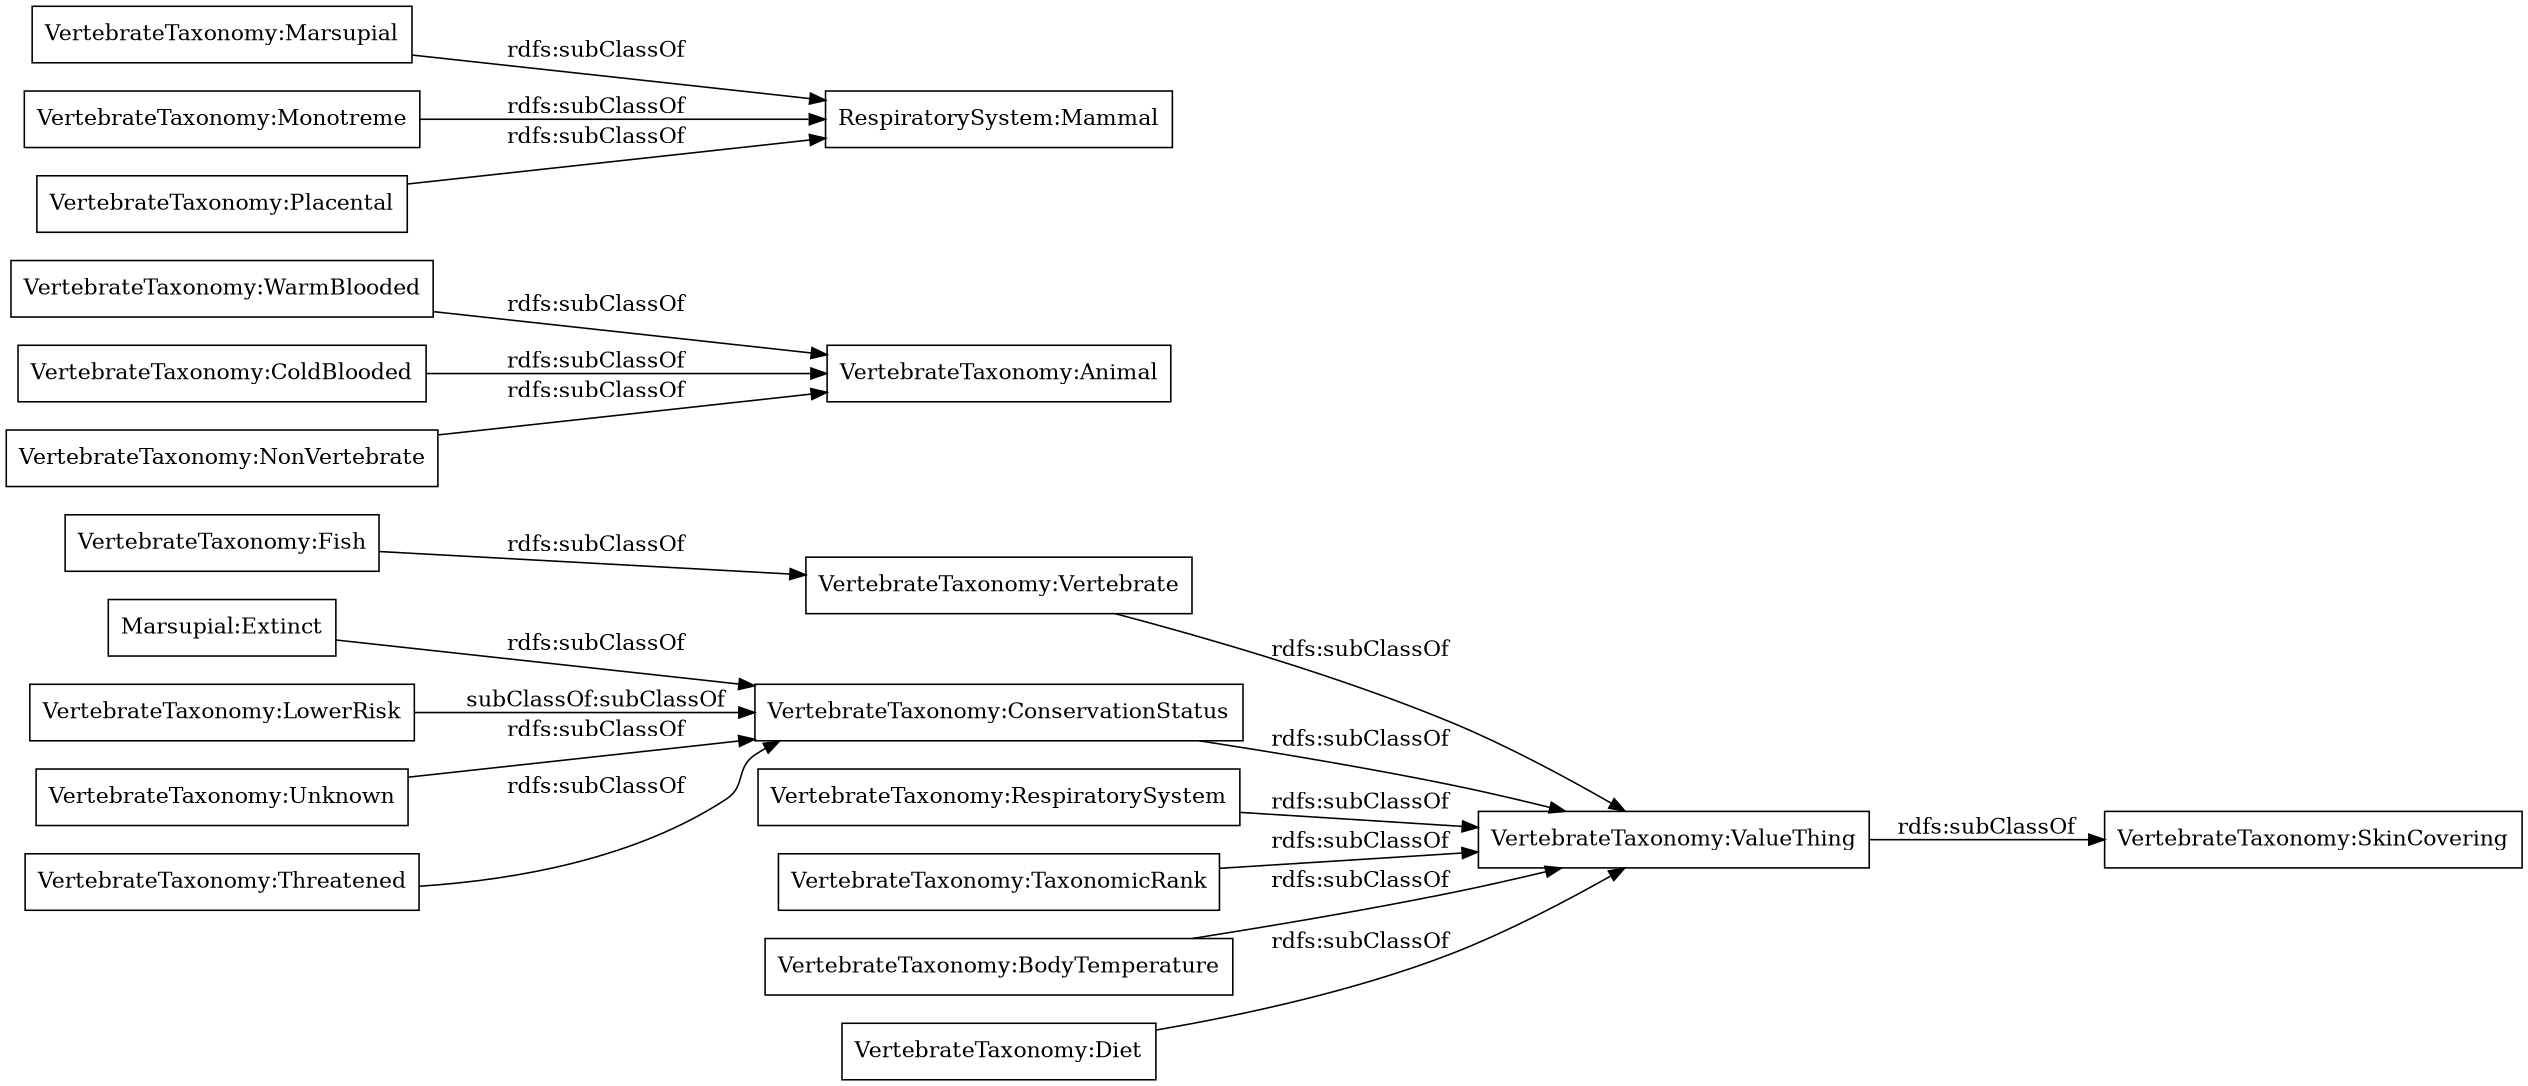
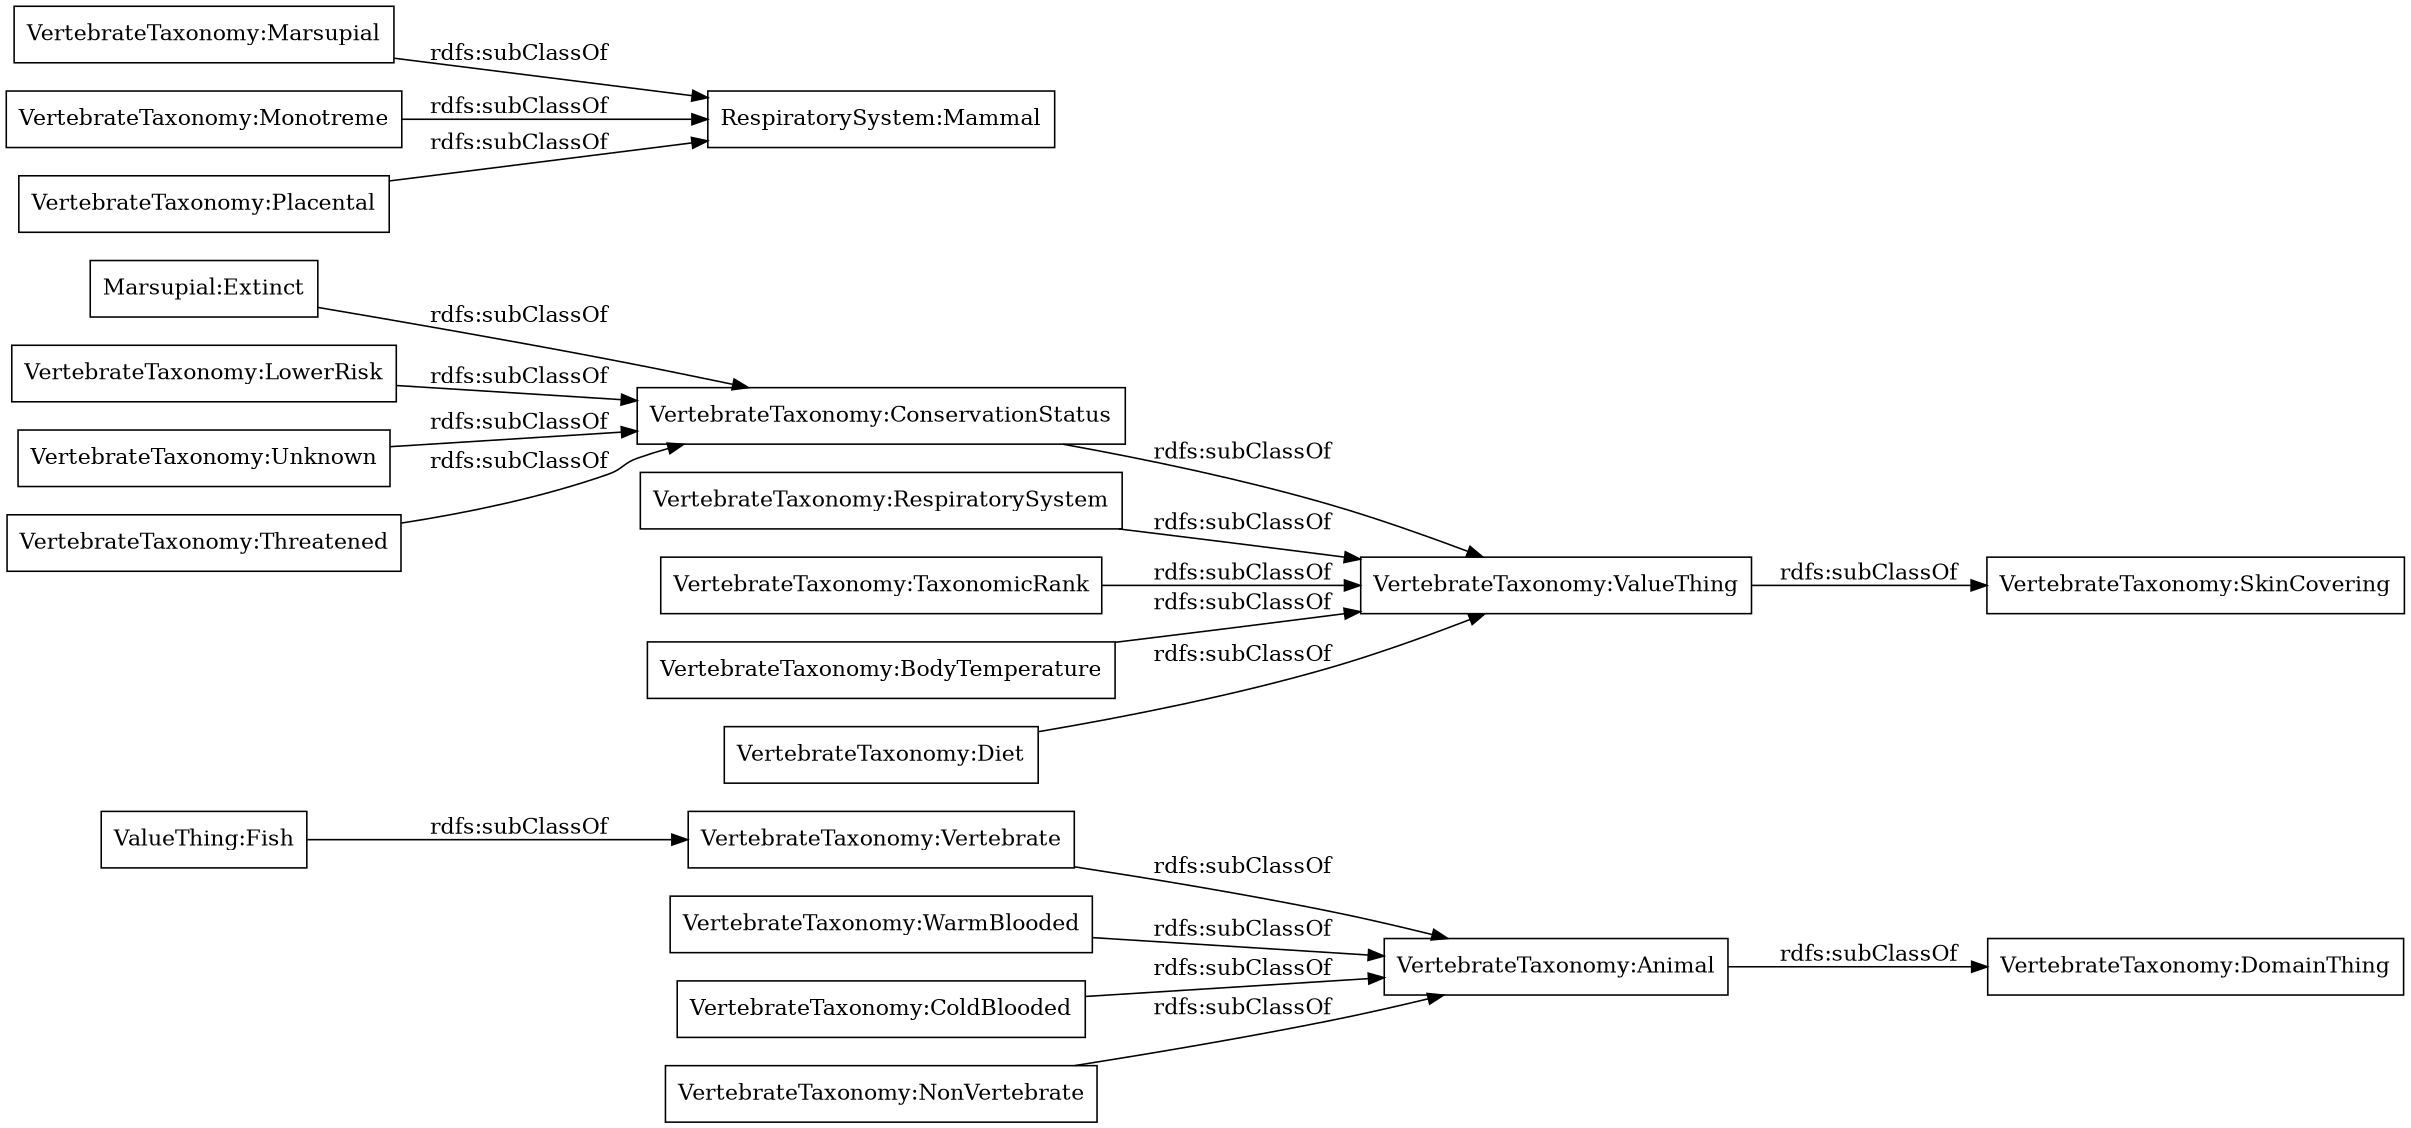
node "VertebrateTaxonomy:Fish": label "VertebrateTaxonomy:Fish" -> "ValueThing:Fish"
edge "VertebrateTaxonomy:Vertebrate" -> "VertebrateTaxonomy:ValueThing": now "VertebrateTaxonomy:Vertebrate" -> "VertebrateTaxonomy:Animal"
edge "VertebrateTaxonomy:LowerRisk" -> "VertebrateTaxonomy:ConservationStatus": label "subClassOf:subClassOf" -> "rdfs:subClassOf"
node "VertebrateTaxonomy:DomainThing": added
